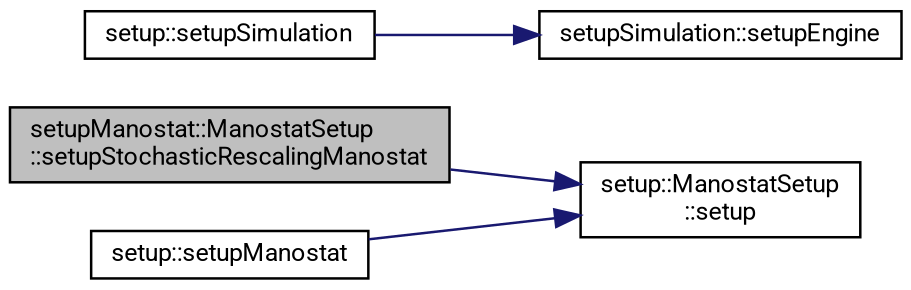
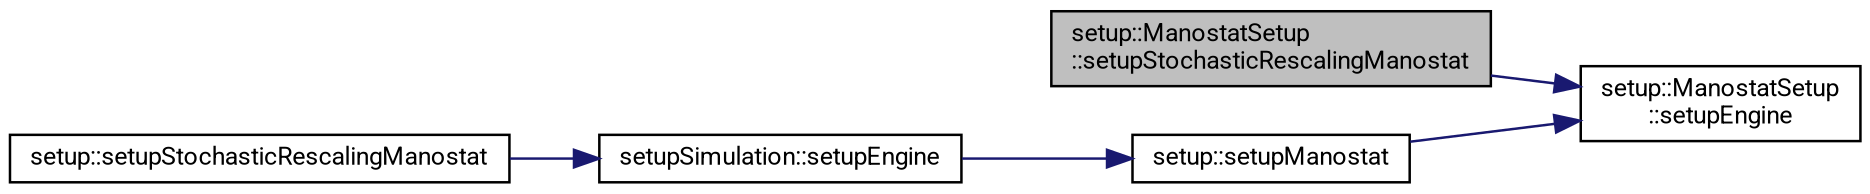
node "setup::setupSimulation": label "setup::setupSimulation" -> "setup::setupStochasticRescalingManostat"
node "setupManostat::ManostatSetup ::setupStochasticRescalingManostat": label "setupManostat::ManostatSetup ::setupStochasticRescalingManostat" -> "setup::ManostatSetup ::setupStochasticRescalingManostat"
edge "setupSimulation::setupEngine" -> "setup::setupManostat": added
node "setup::ManostatSetup ::setup": label "setup::ManostatSetup ::setup" -> "setup::ManostatSetup ::setupEngine"
